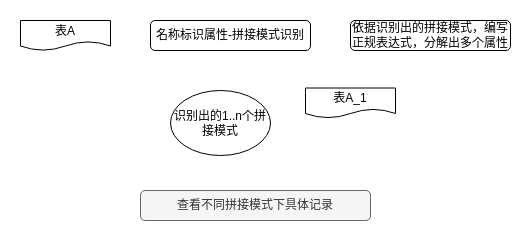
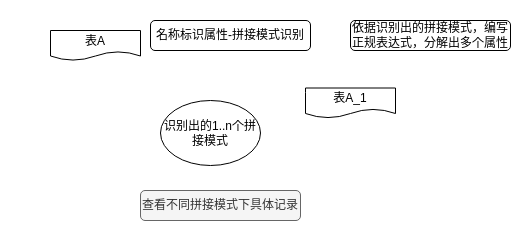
node "表A": moved (66, 36) -> (96, 46)
node "识别出的1..n个拼接模式": moved (221, 123) -> (211, 133)
node "查看不同拼接模式下具体记录": size 230x30 -> 160x30
